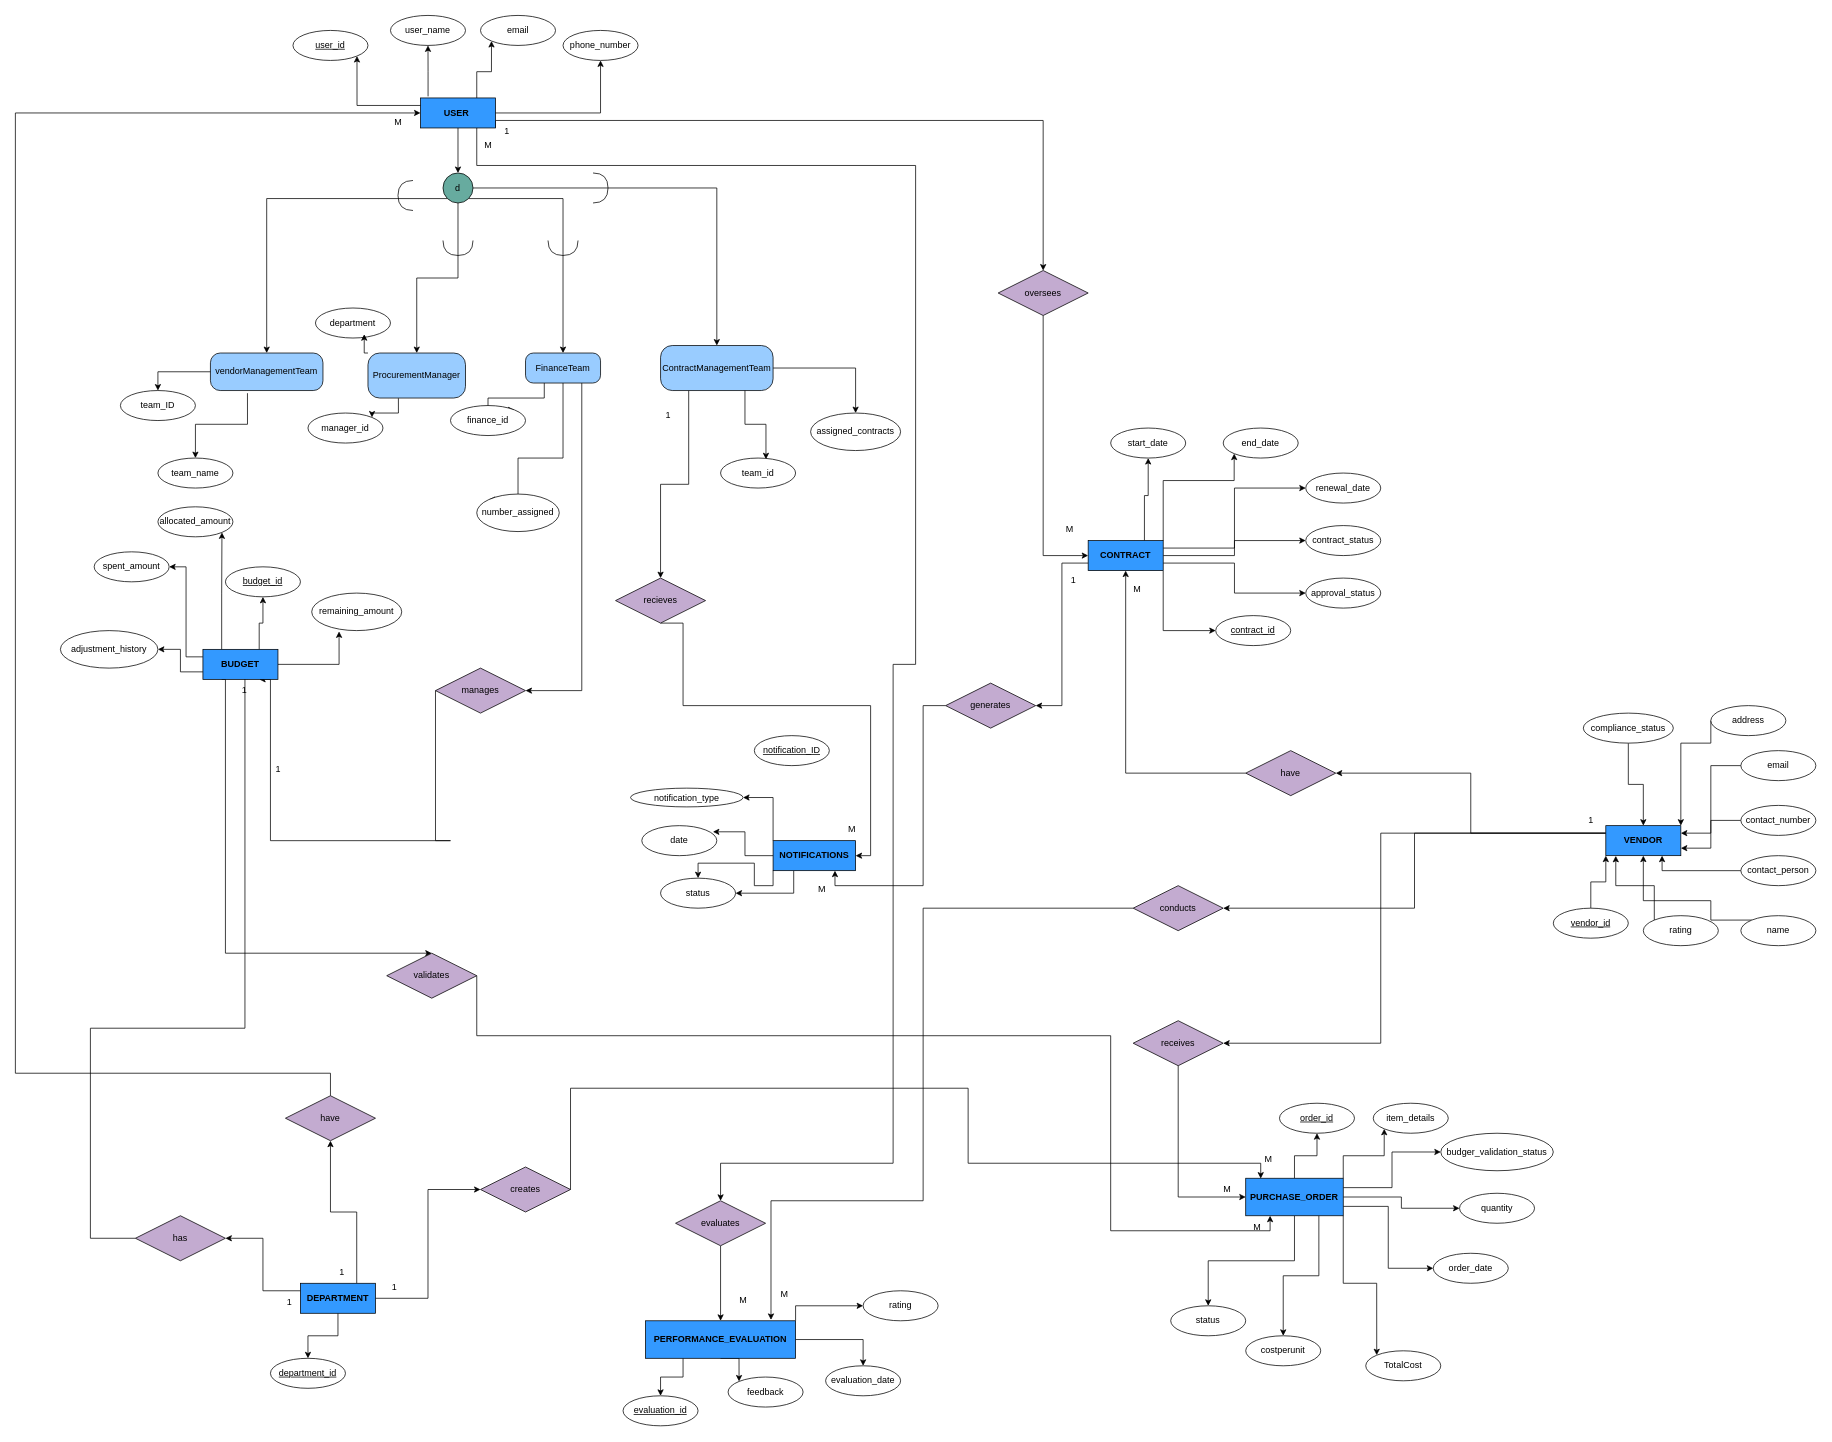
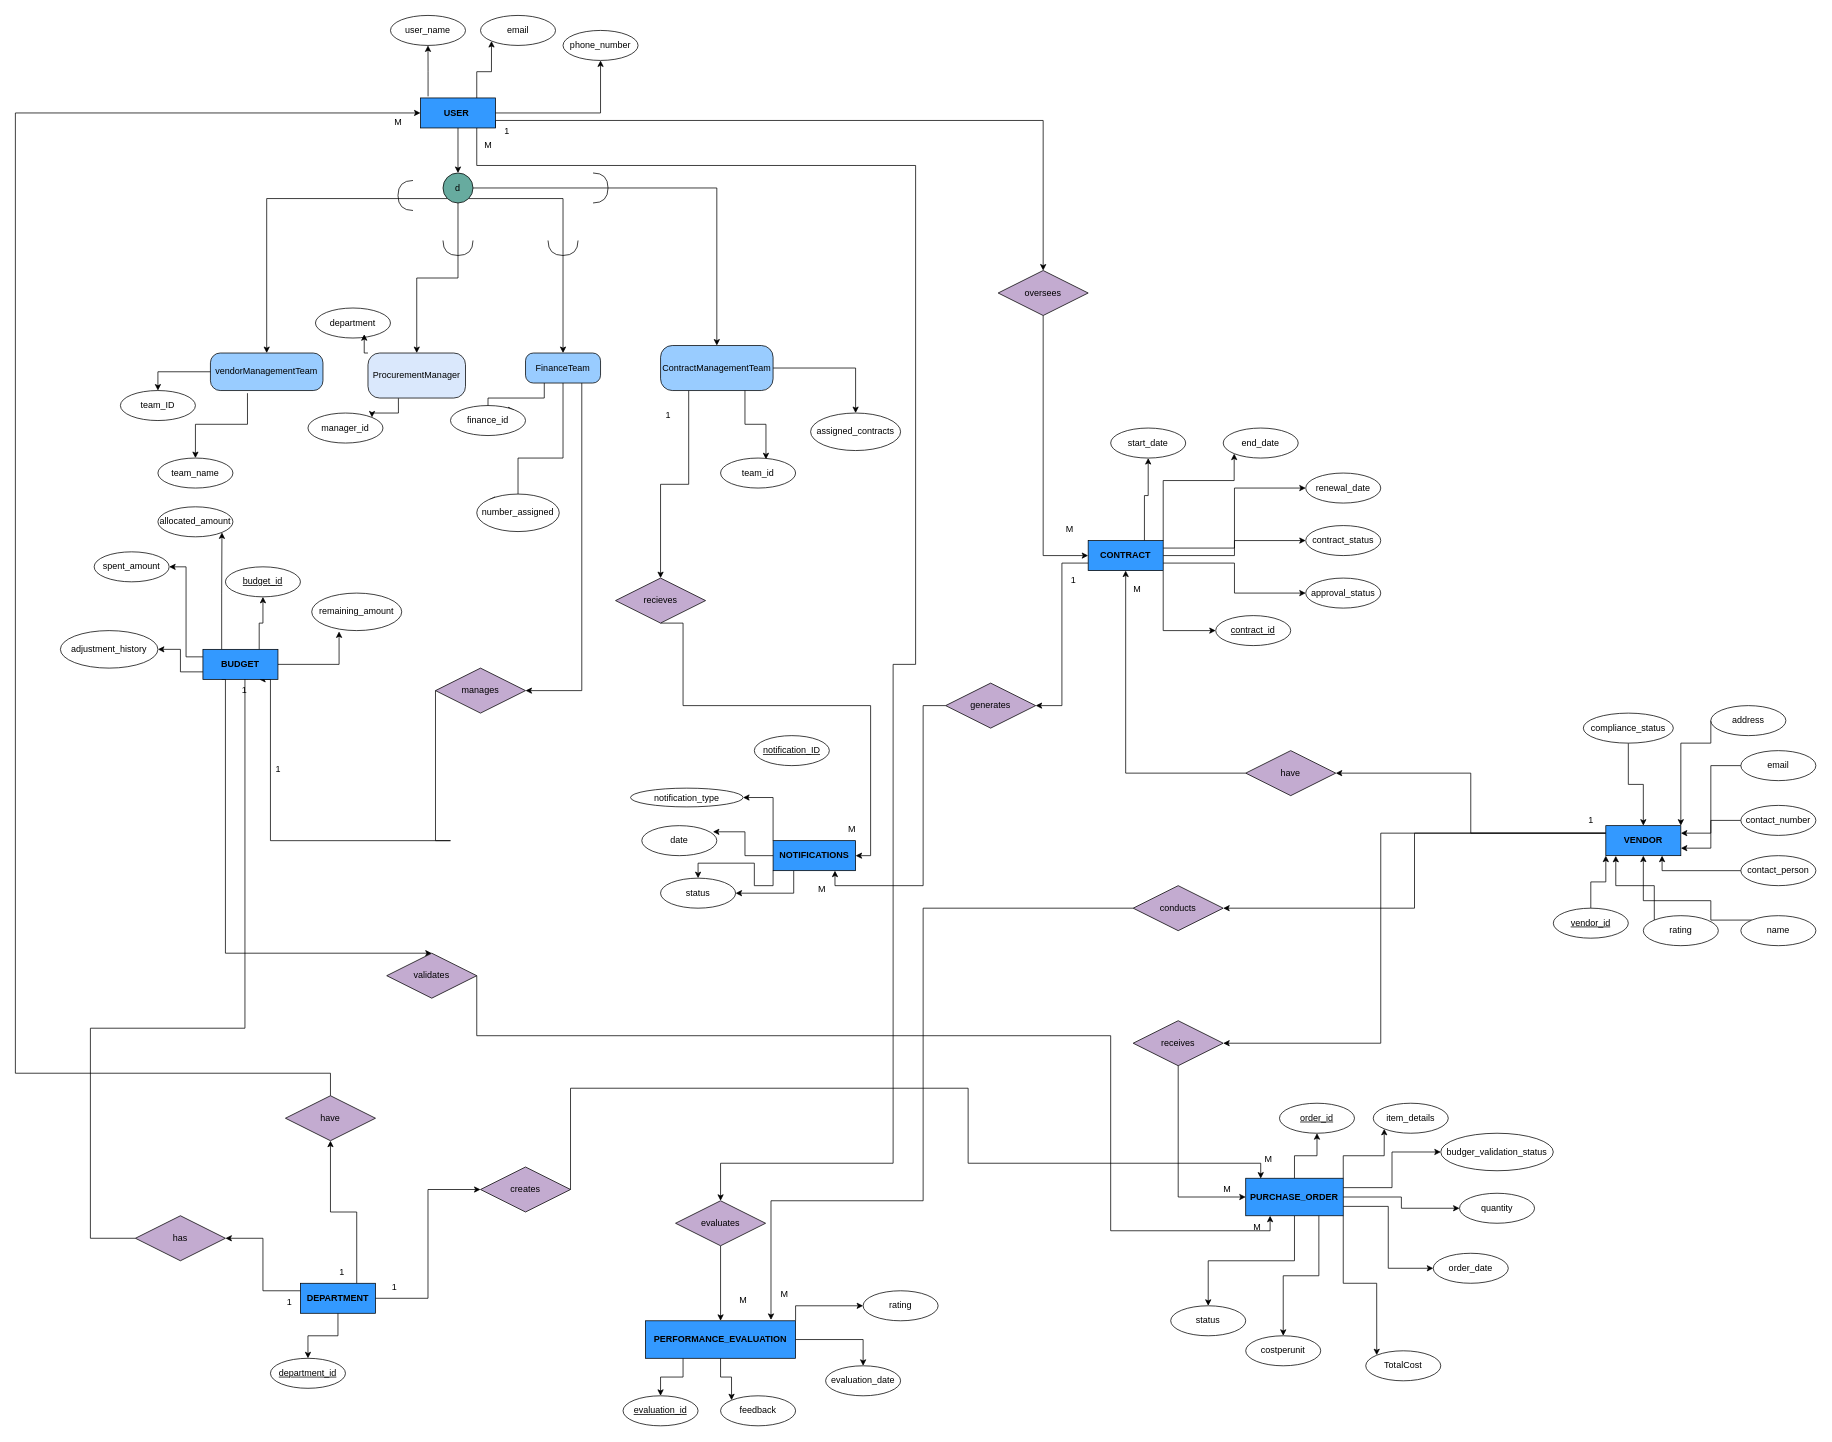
node "user_id": removed
edge "USER" -> "user_id": removed
node "ProcurementManager": fillcolor #99ccff -> #dae8fc
node "feedback": moved (765, 1392) -> (758, 1410)
